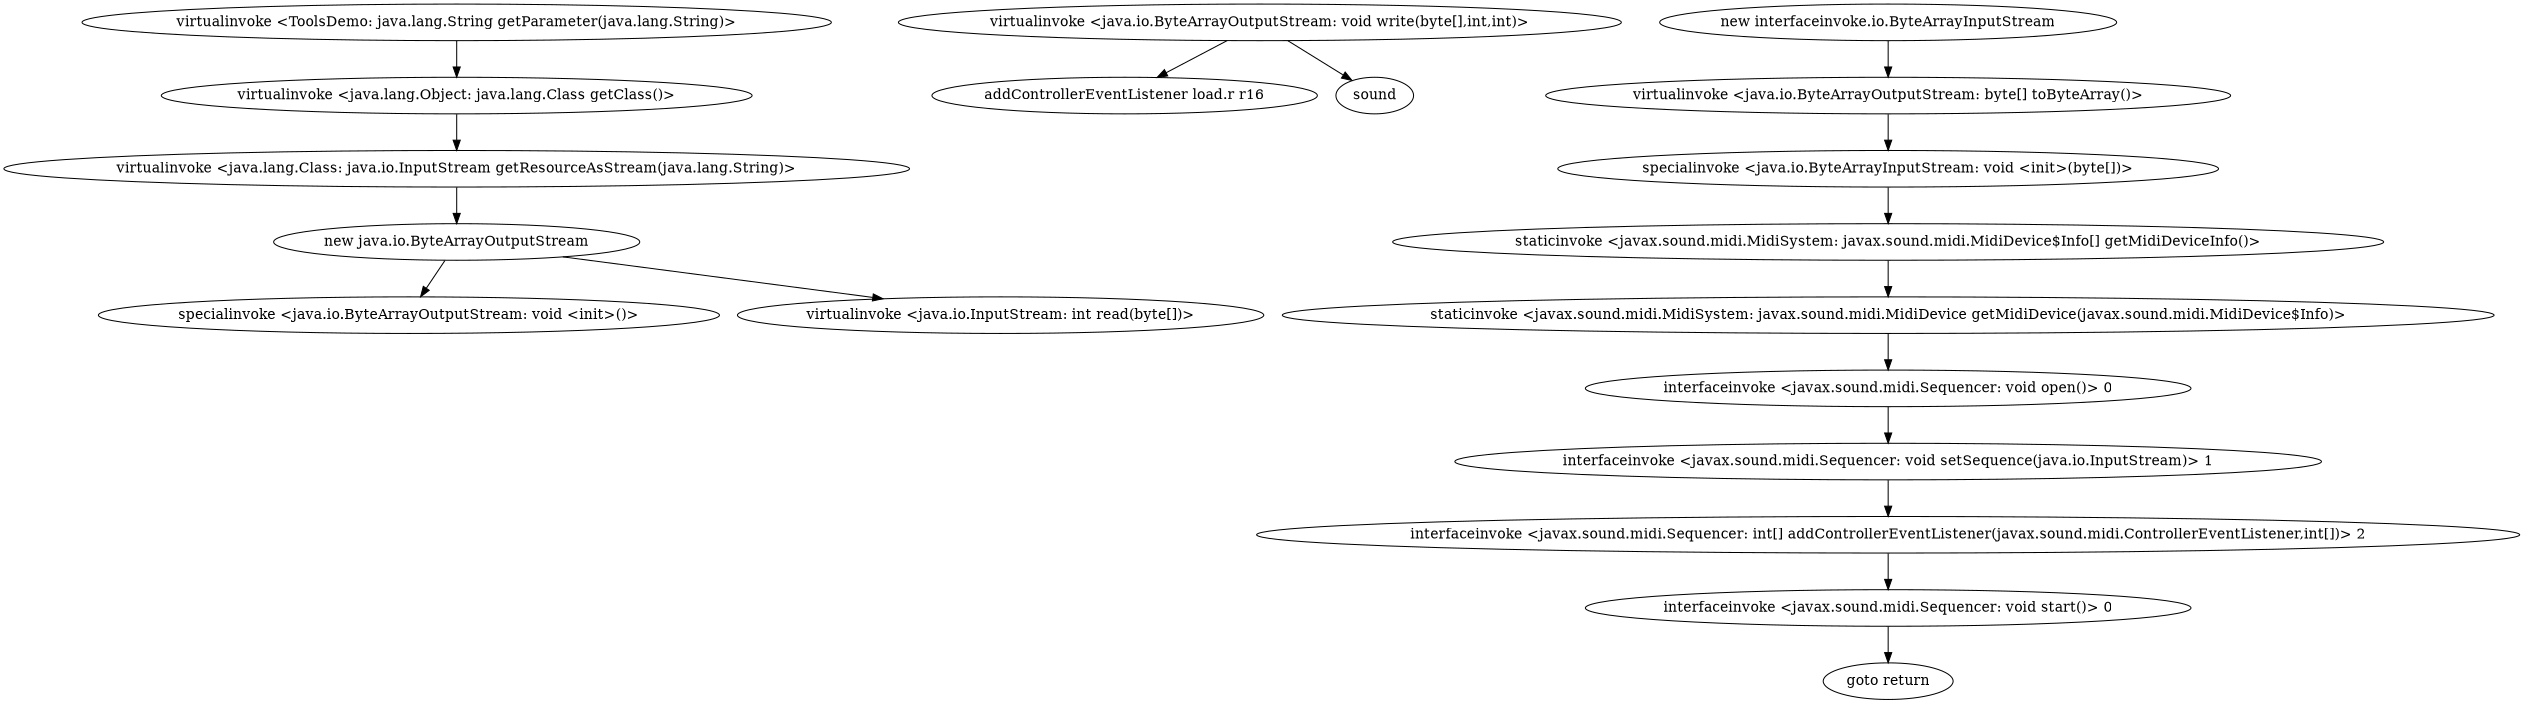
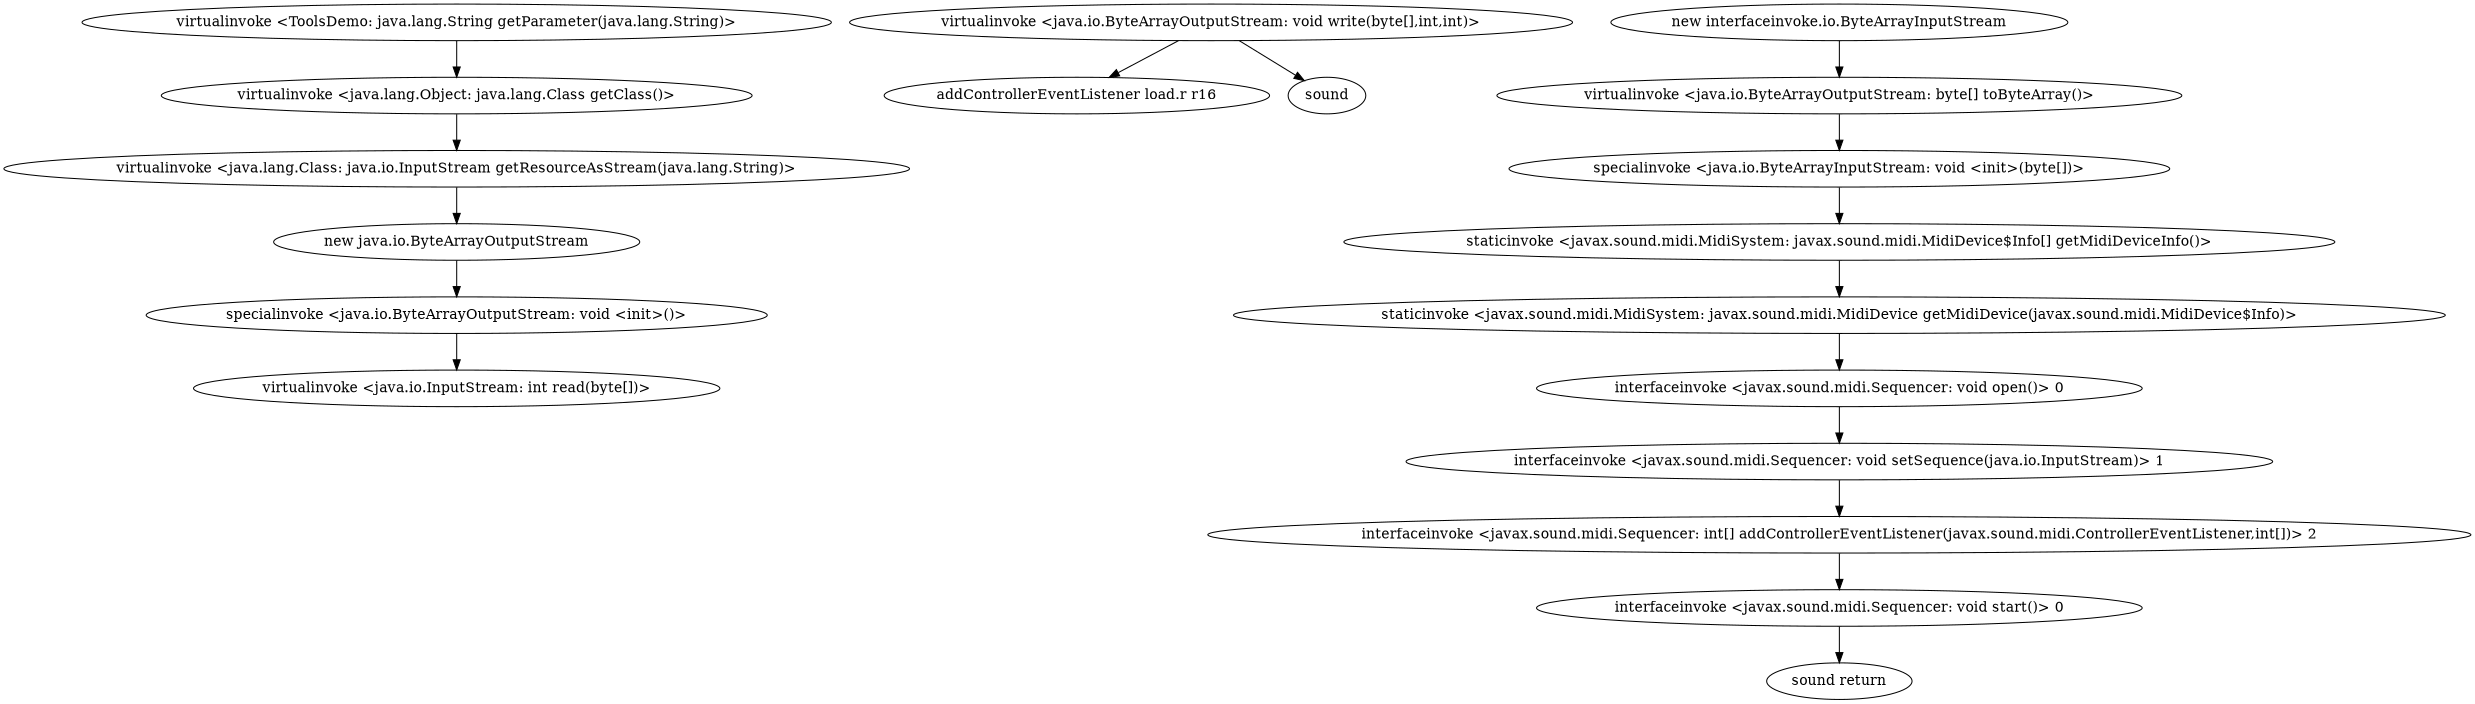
edge "new java.io.ByteArrayOutputStream" -> "virtualinvoke <java.io.InputStream: int read(byte[])>": now "specialinvoke <java.io.ByteArrayOutputStream: void <init>()>" -> "virtualinvoke <java.io.InputStream: int read(byte[])>"
node "goto return": label "goto return" -> "sound return"
